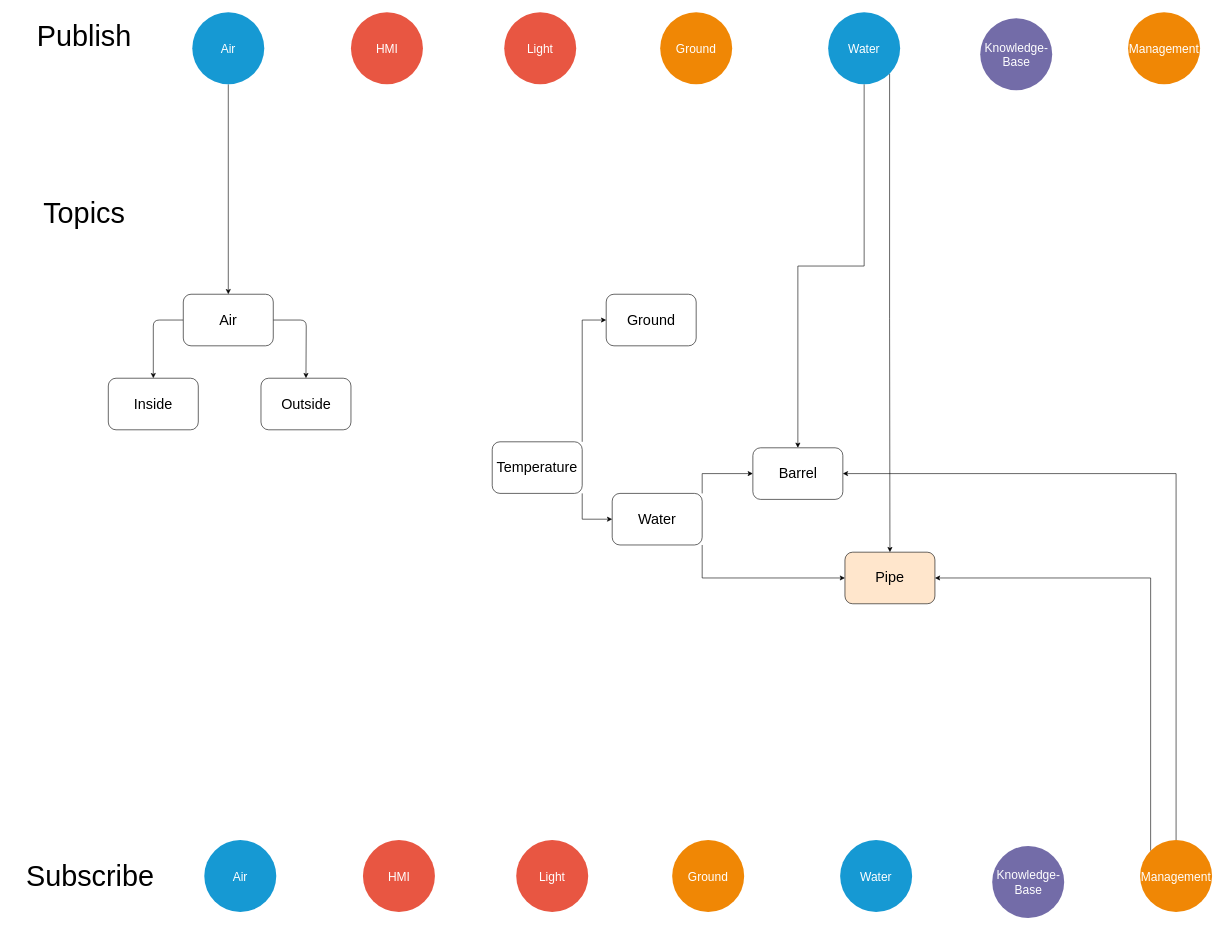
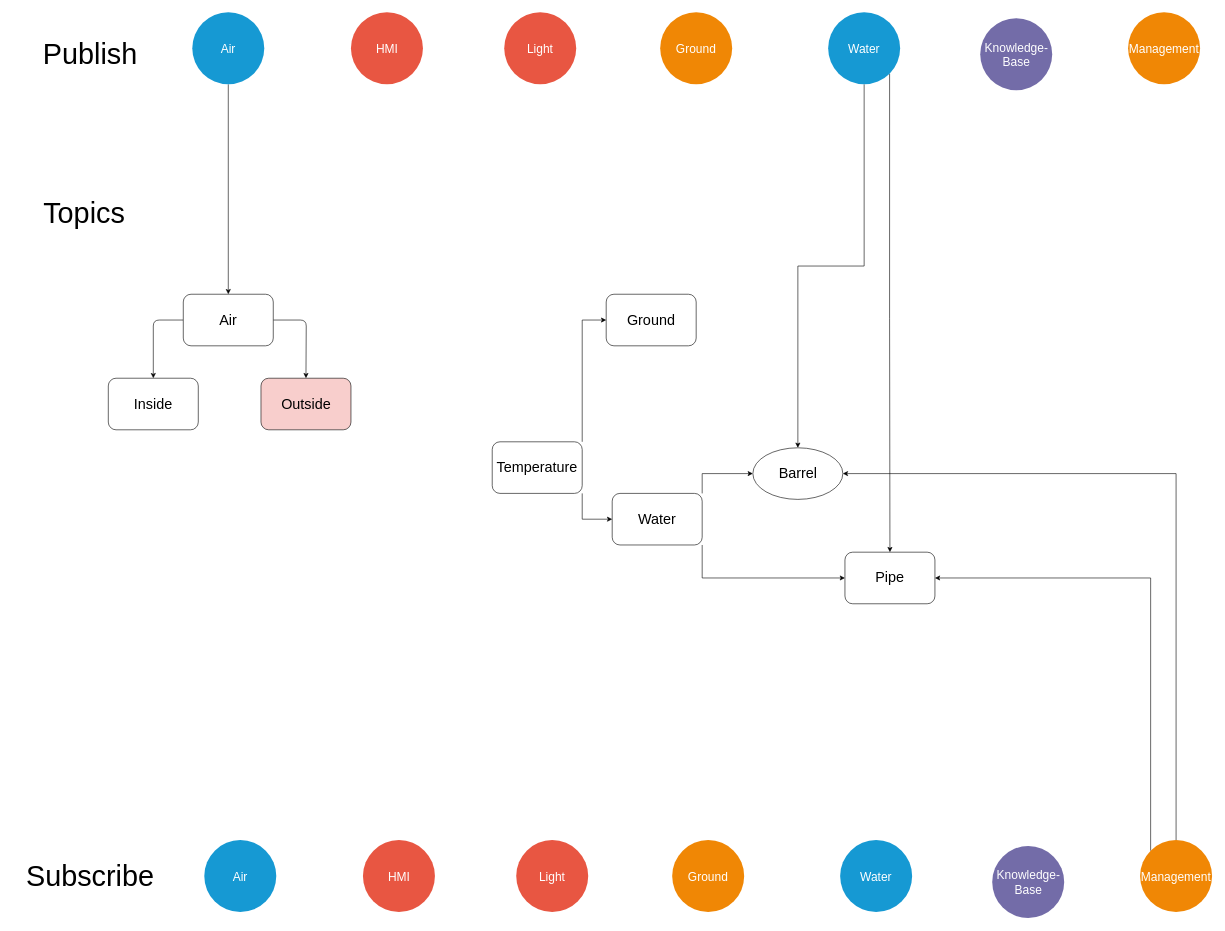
node "Publish": moved (84, 36) -> (90, 54)
node "Outside": fillcolor #ffffff -> #f8cecc
node "Barrel": shape rounded rectangle -> ellipse
node "Pipe": fillcolor #ffe6cc -> #ffffff
